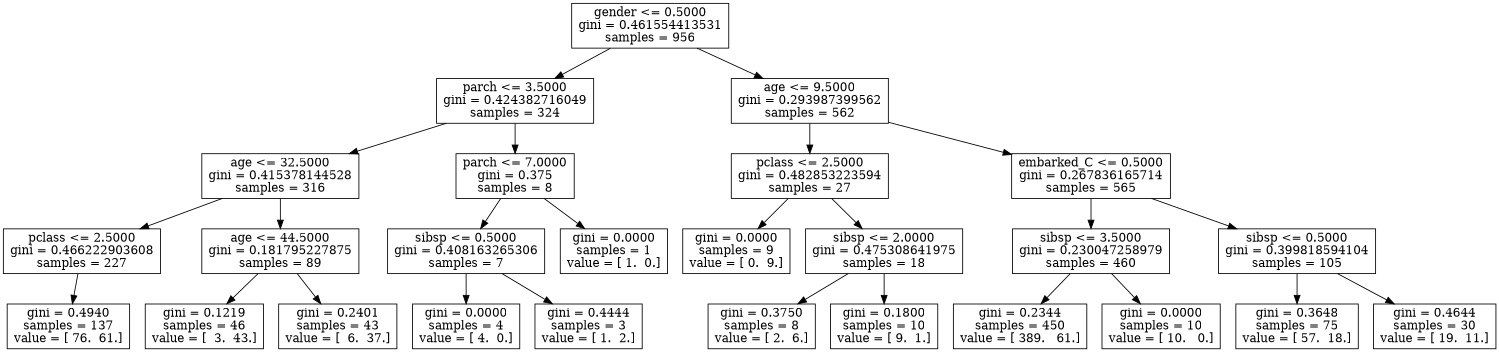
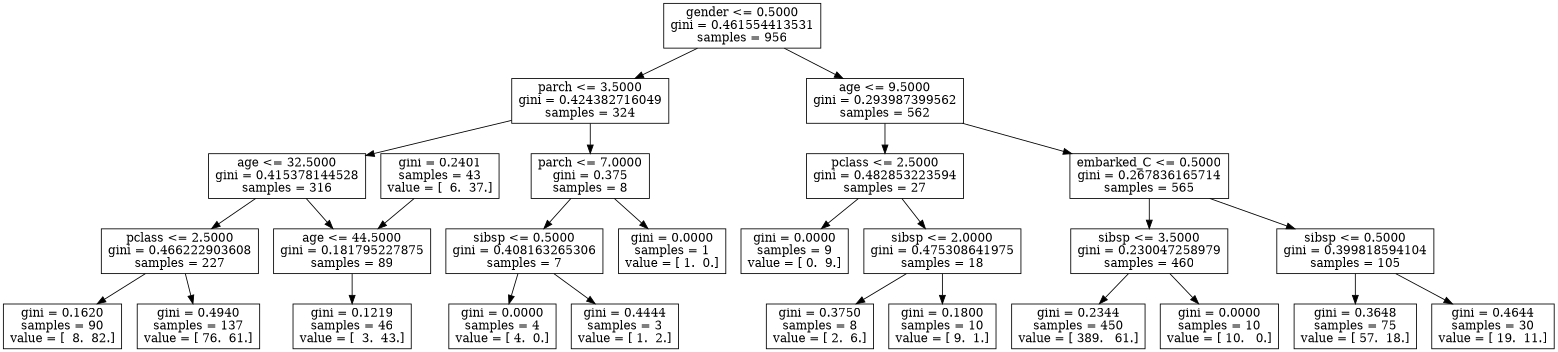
edge "age <= 44.5000 gini = 0.181795227875 samples = 89" -> "gini = 0.2401 samples = 43 value = [  6.  37.]": reversed
node "gini = 0.1620 samples = 90 value = [  8.  82.]": added
